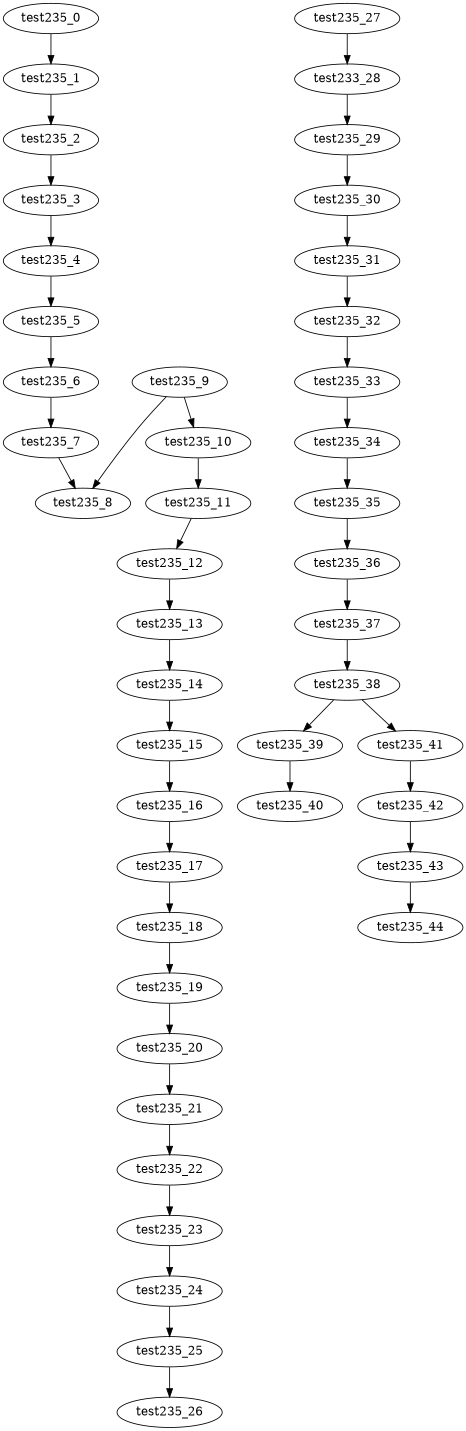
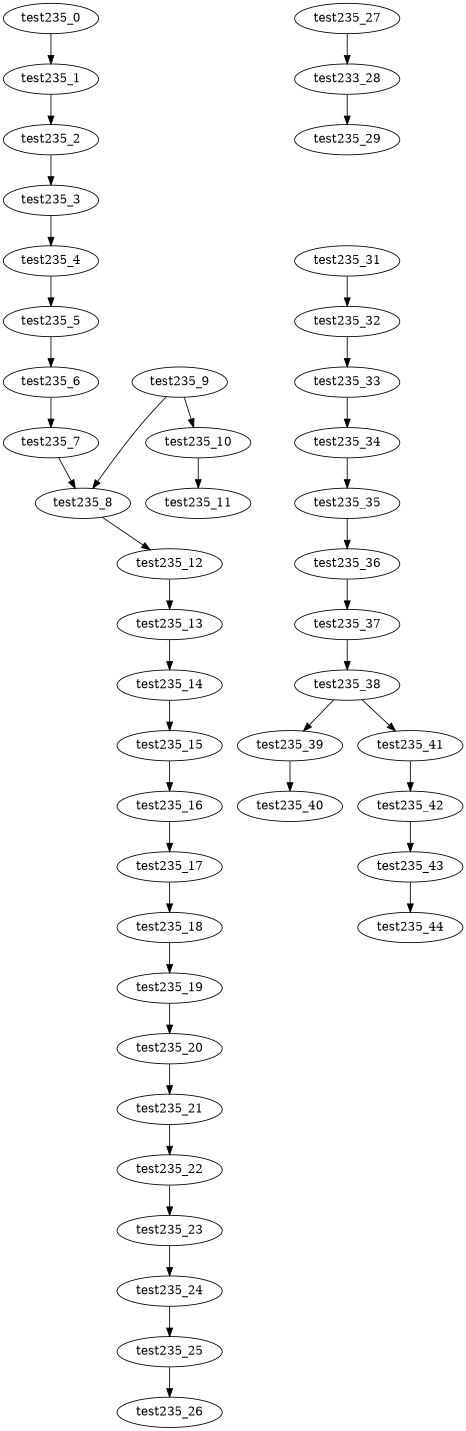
node "test235_30": removed
edge "test235_11" -> "test235_12": now "test235_8" -> "test235_12"
